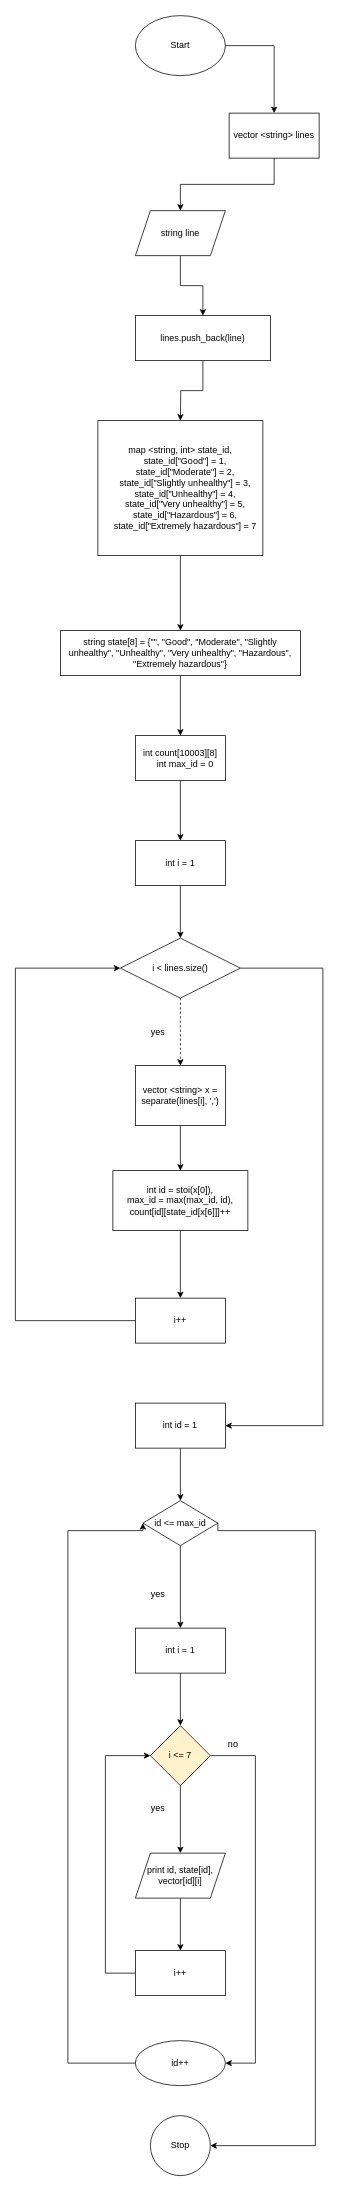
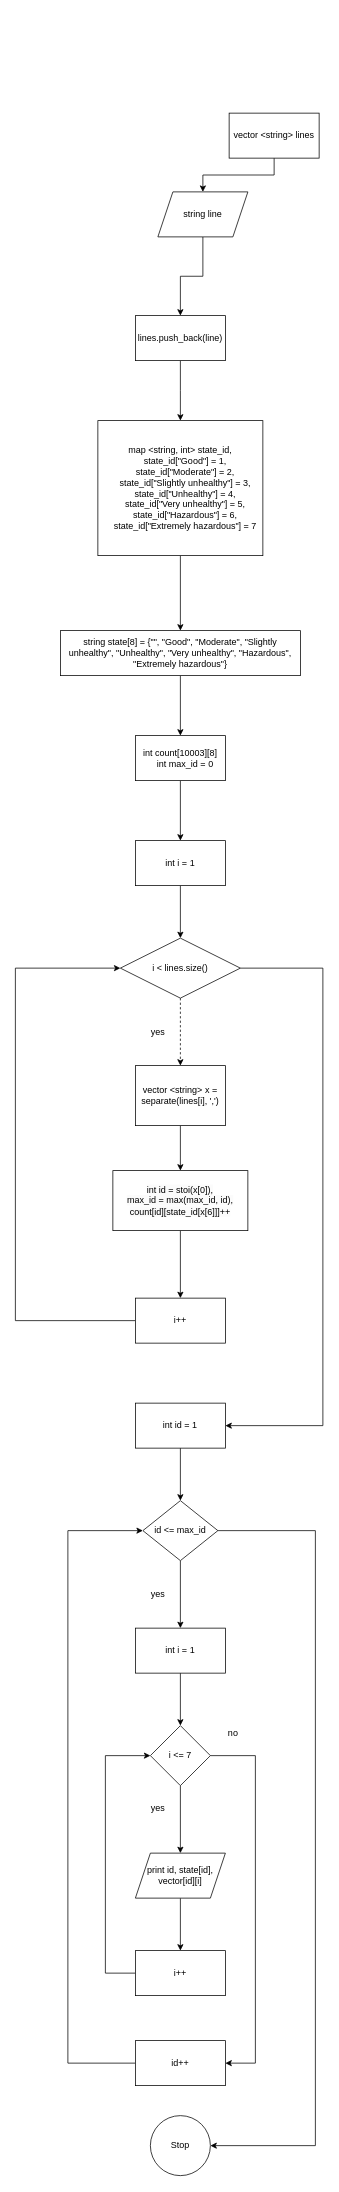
node "Start": removed
edge "Start" -> "vector <string> lines": removed
node "string line": moved (180, 233) -> (203, 214)
node "lines.push_back(line)": size 135x45 -> 90x45
node "id <= max_id": size 75x45 -> 75x60
node "no": moved (233, 1744) -> (233, 1733)
node "i <= 7": fillcolor #fff2cc -> #ffffff
node "id++": shape ellipse -> rectangle
